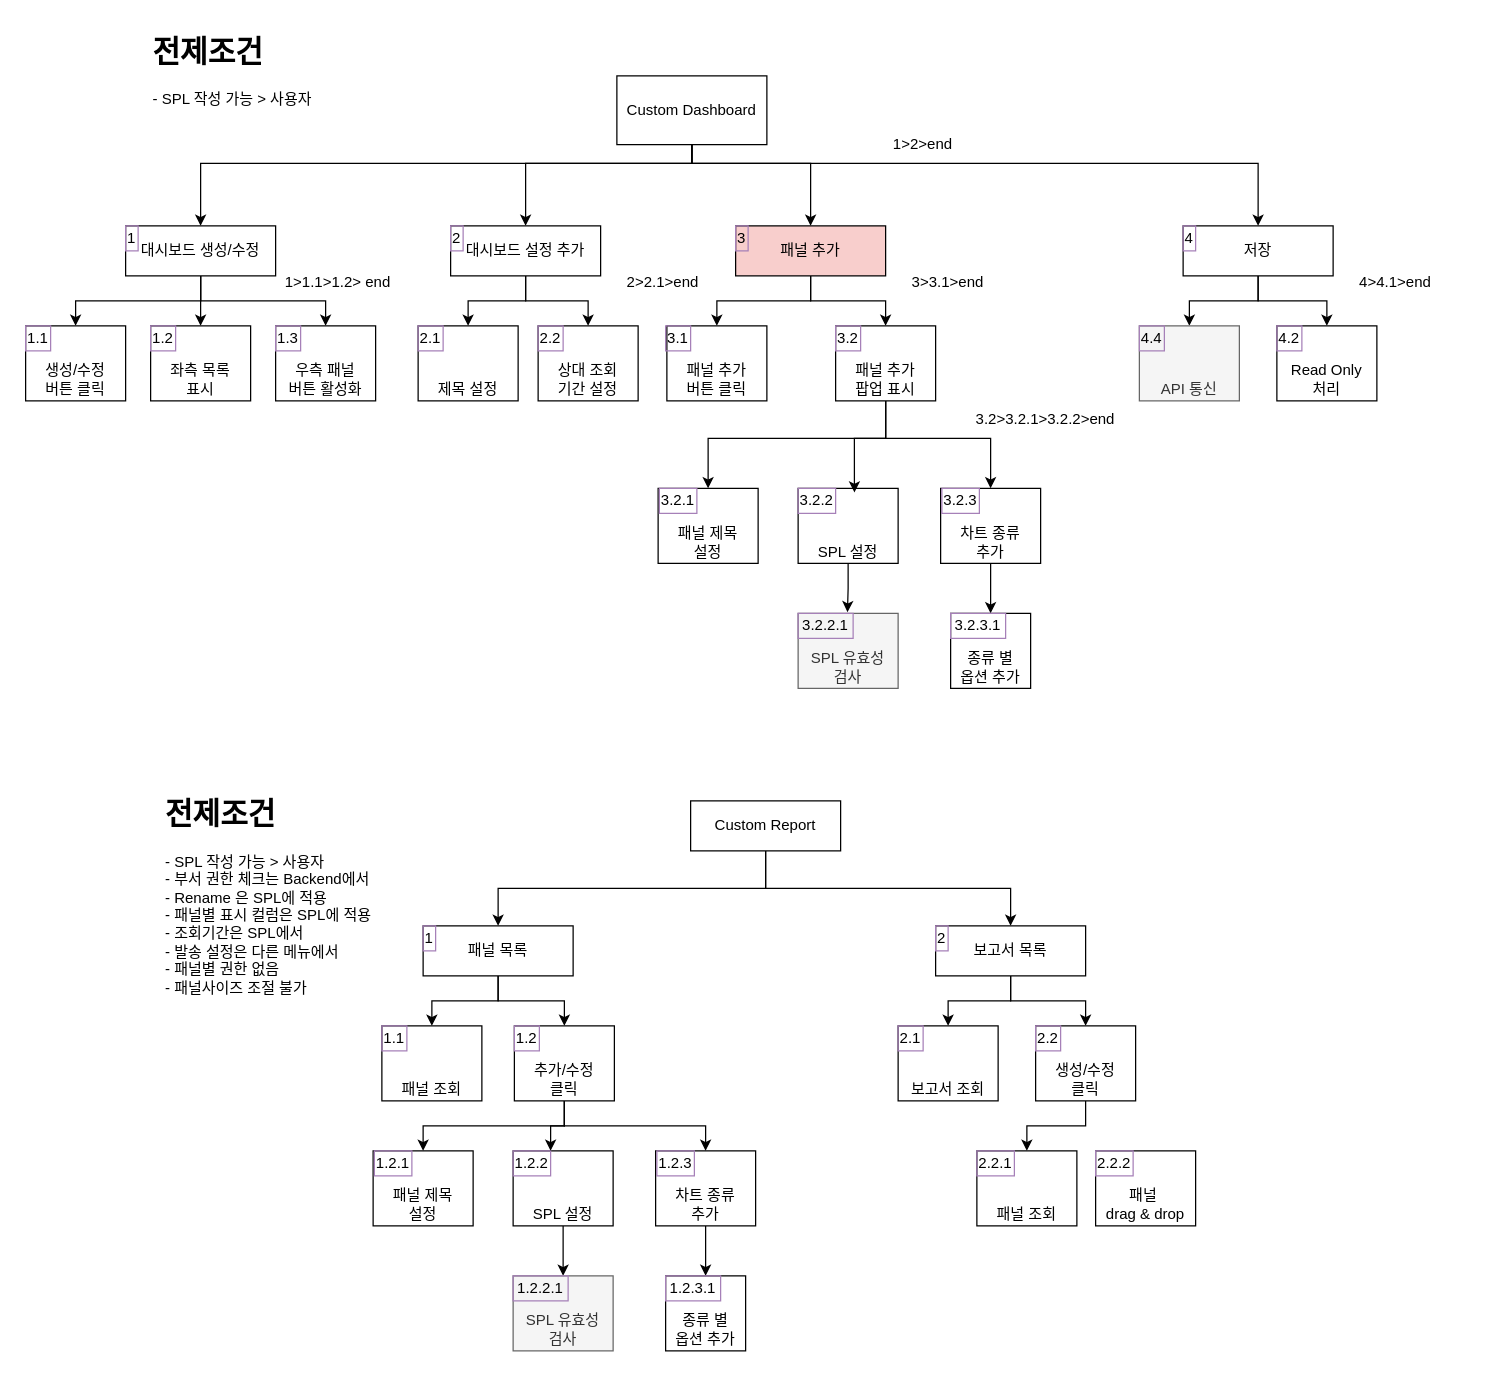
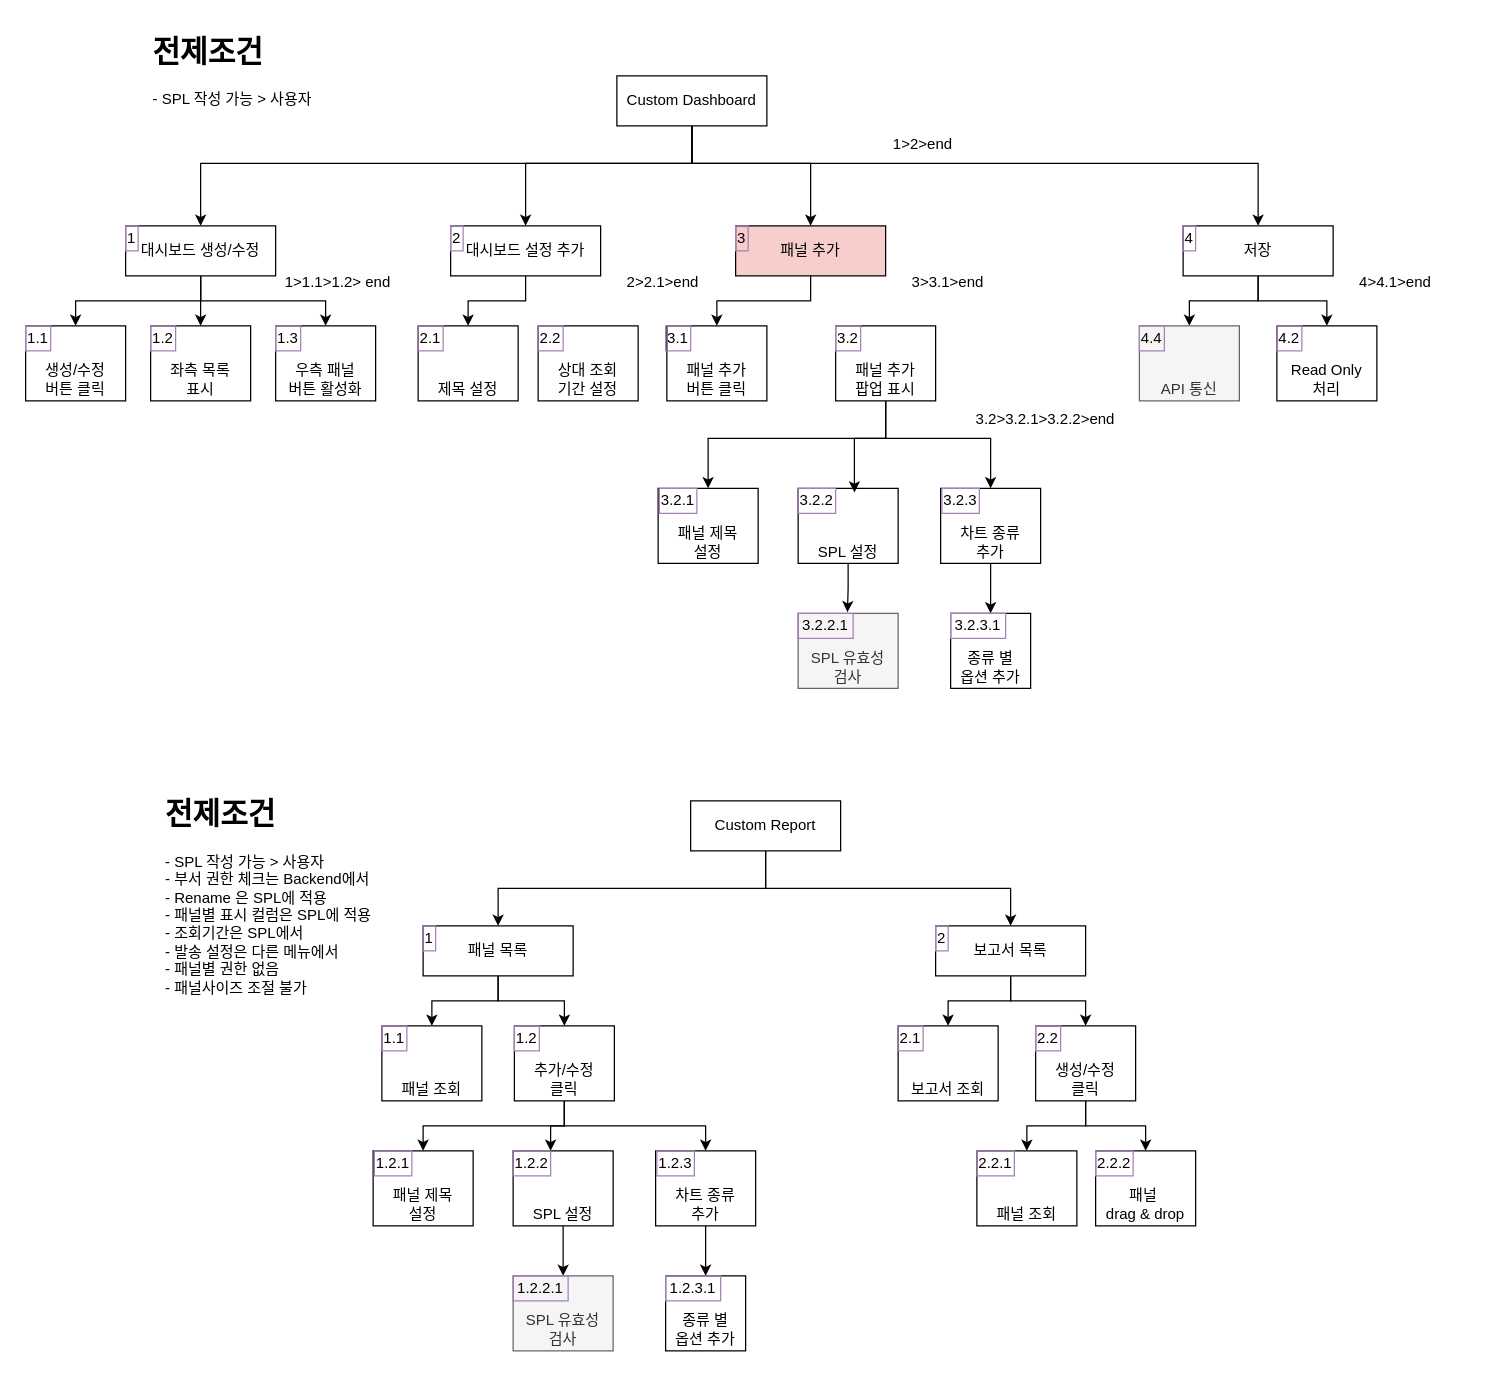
node "Custom Dashboard": size 150x69 -> 150x50
edge "대시보드 설정 추가" -> "상대 조회 기간 설정": removed
edge "패널 추가" -> "패널 추가 팝업 표시": removed
edge "생성/수정 클릭" -> "패널 drag & drop": added
